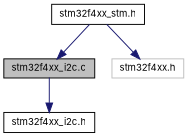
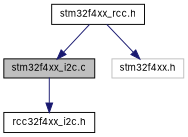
node "stm32f4xx_stm.h": label "stm32f4xx_stm.h" -> "stm32f4xx_rcc.h"
node "stm32f4xx_i2c.h": label "stm32f4xx_i2c.h" -> "rcc32f4xx_i2c.h"
